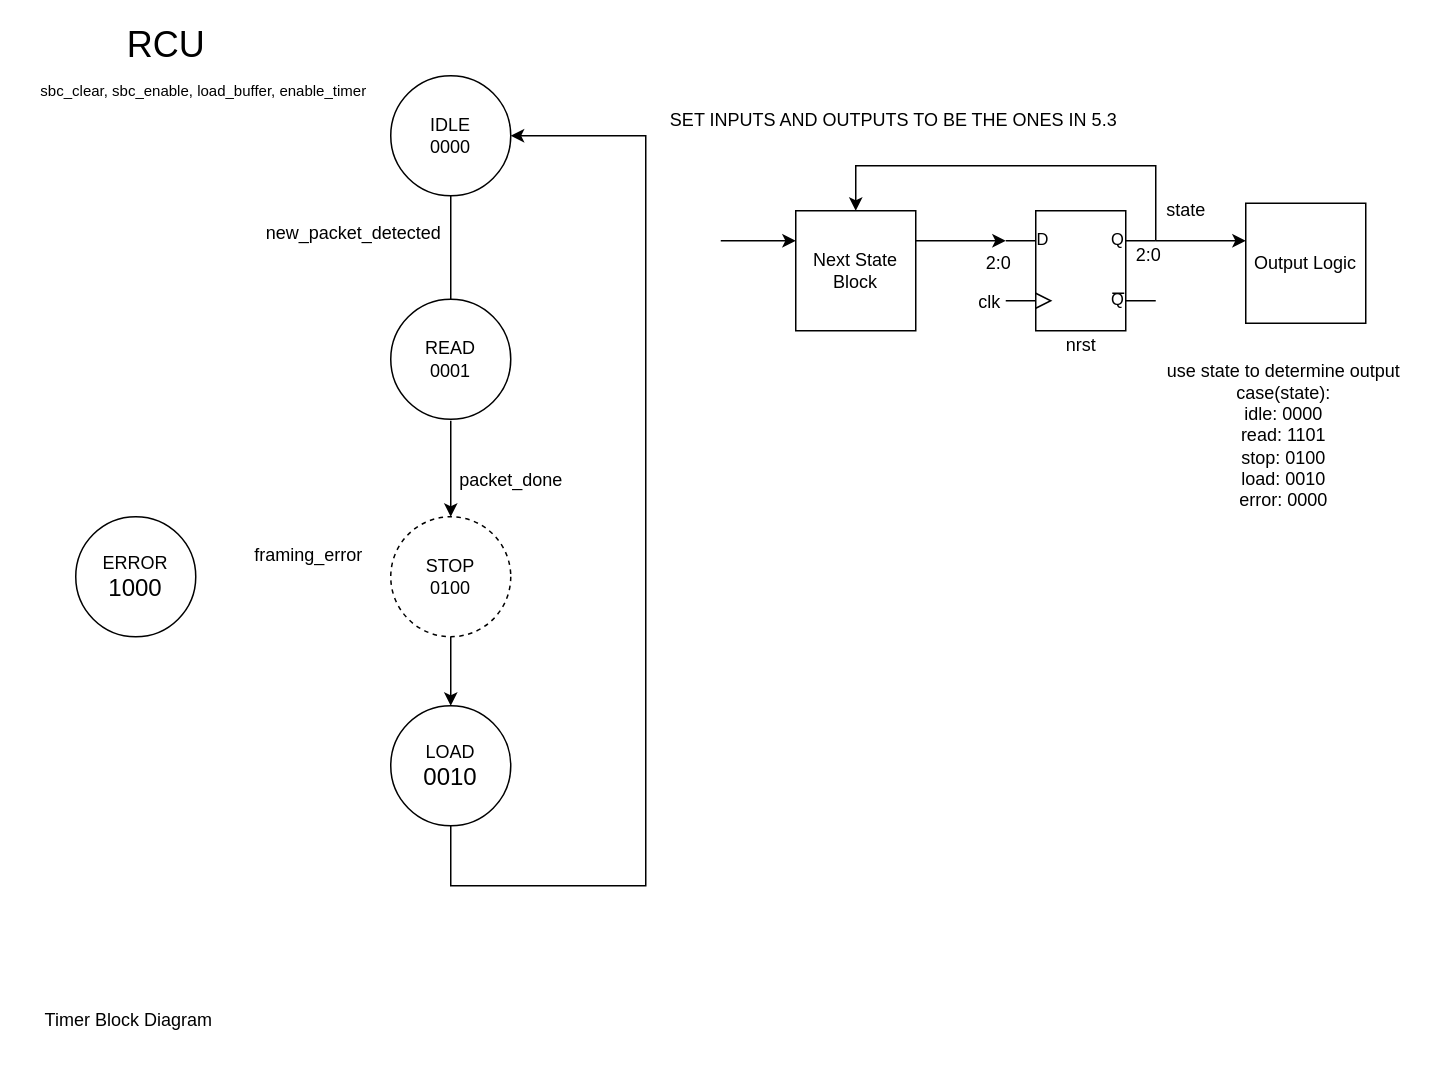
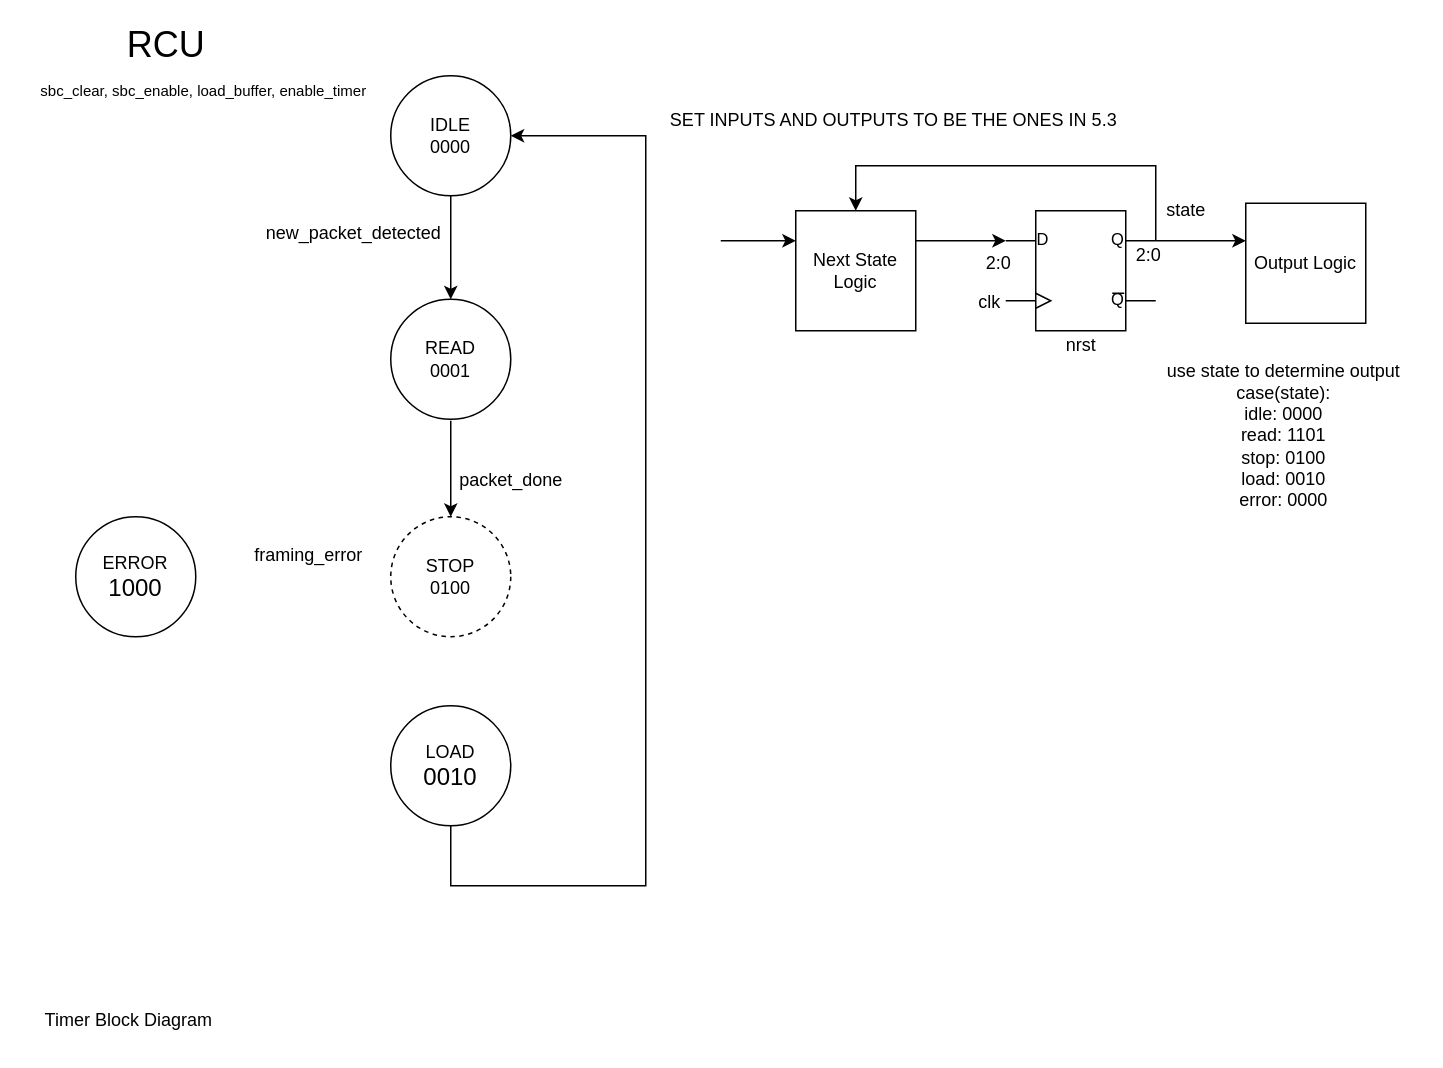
node "Next State Block": label "Next State Block" -> "Next State Logic"
edge "IDLE 0000" -- "READ 0001": arrowhead none -> classic
edge "STOP 0100" -> "LOAD 0010": removed
